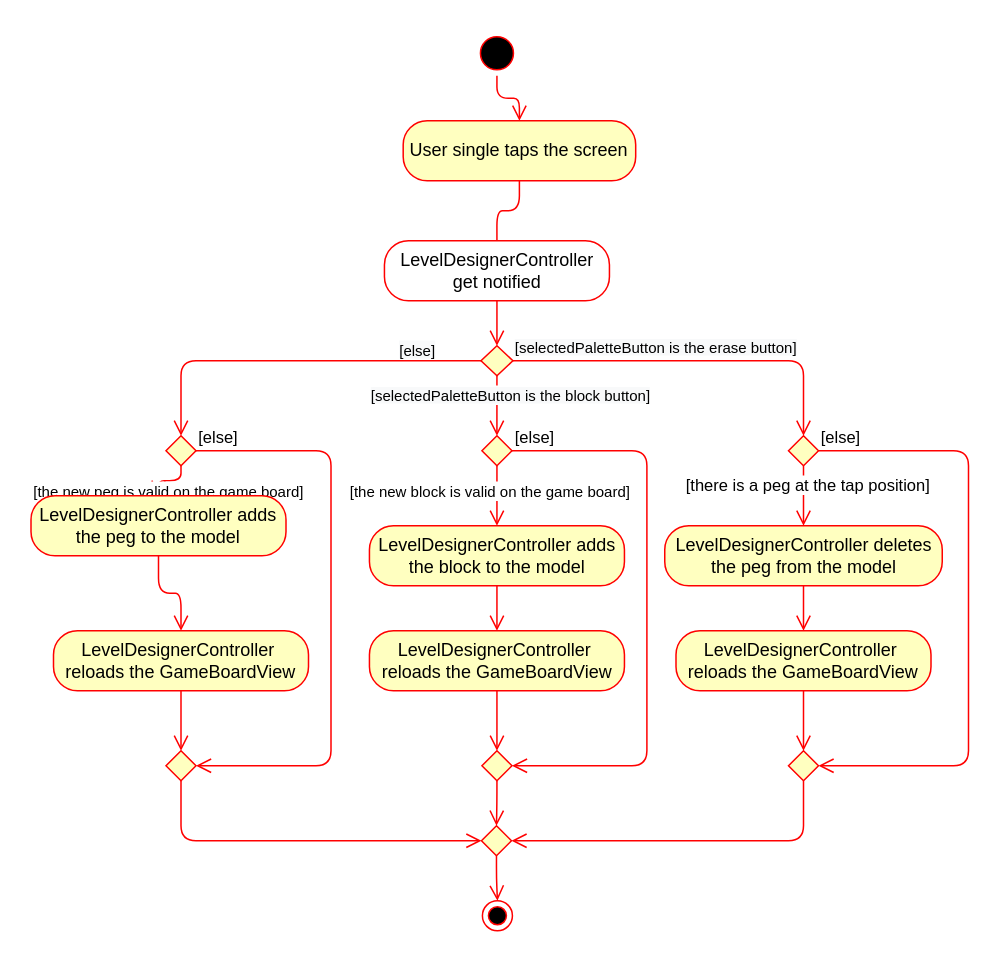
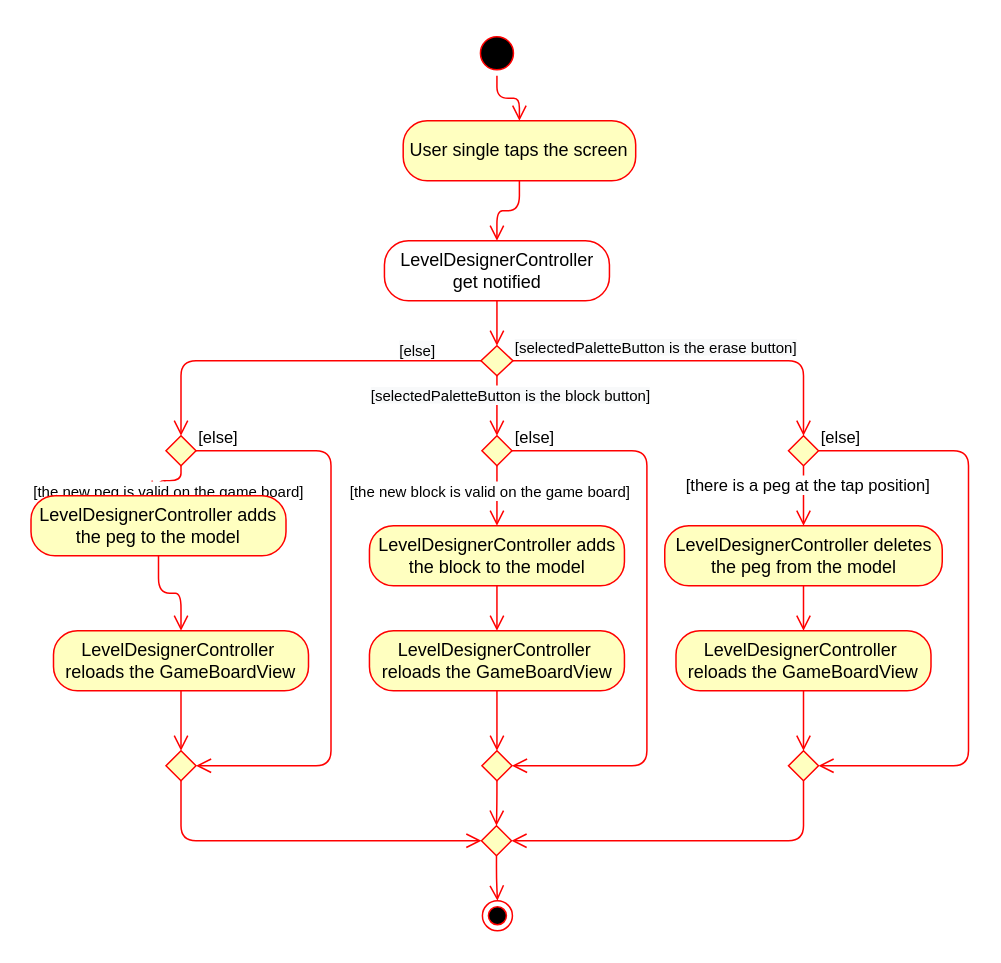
edge "User single taps the screen" -- "LevelDesignerController get notified": arrowhead none -> open
